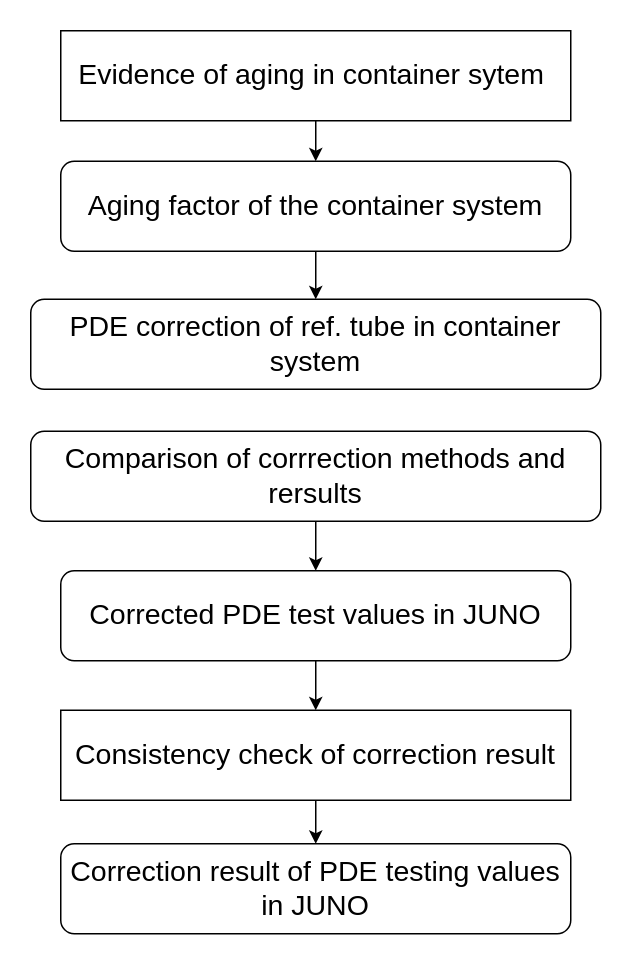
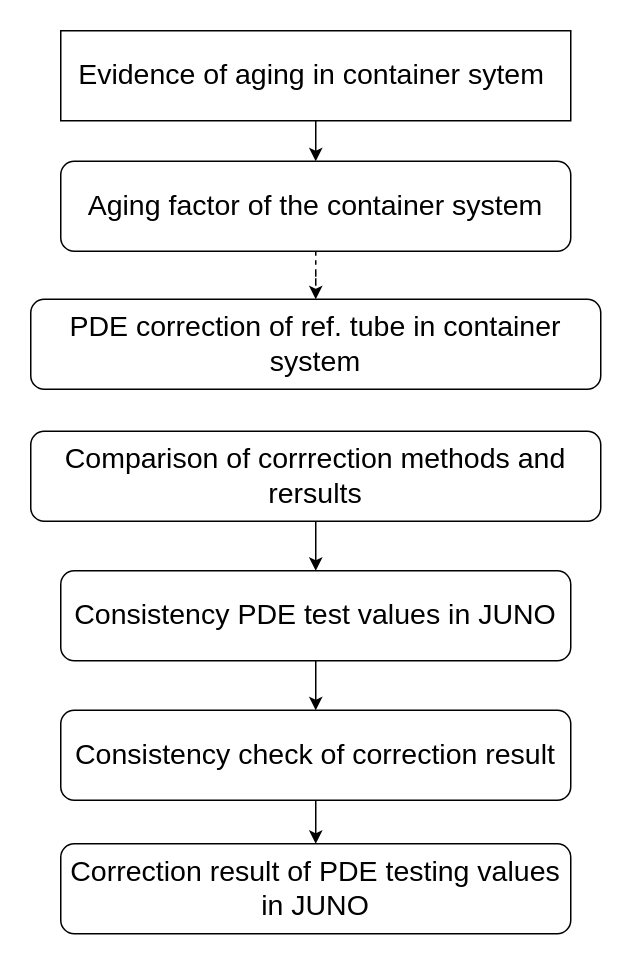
edge "Aging factor of the container system" -> "PDE correction of ref. tube in container system": style solid -> dashed
node "Corrected PDE test values in JUNO": label "Corrected PDE test values in JUNO" -> "Consistency PDE test values in JUNO"
node "Consistency check of correction result": shape rectangle -> rounded rectangle
